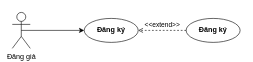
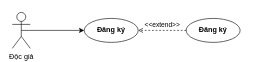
node "Đăng giả": label "Đăng giả" -> "Độc giả"
